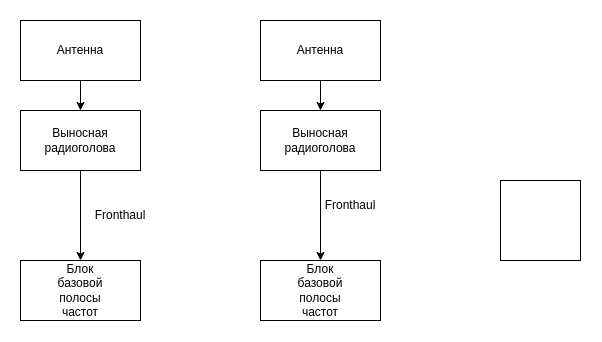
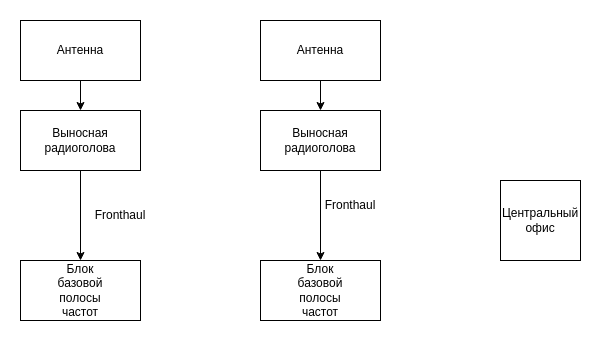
node "Центральный офис": added
